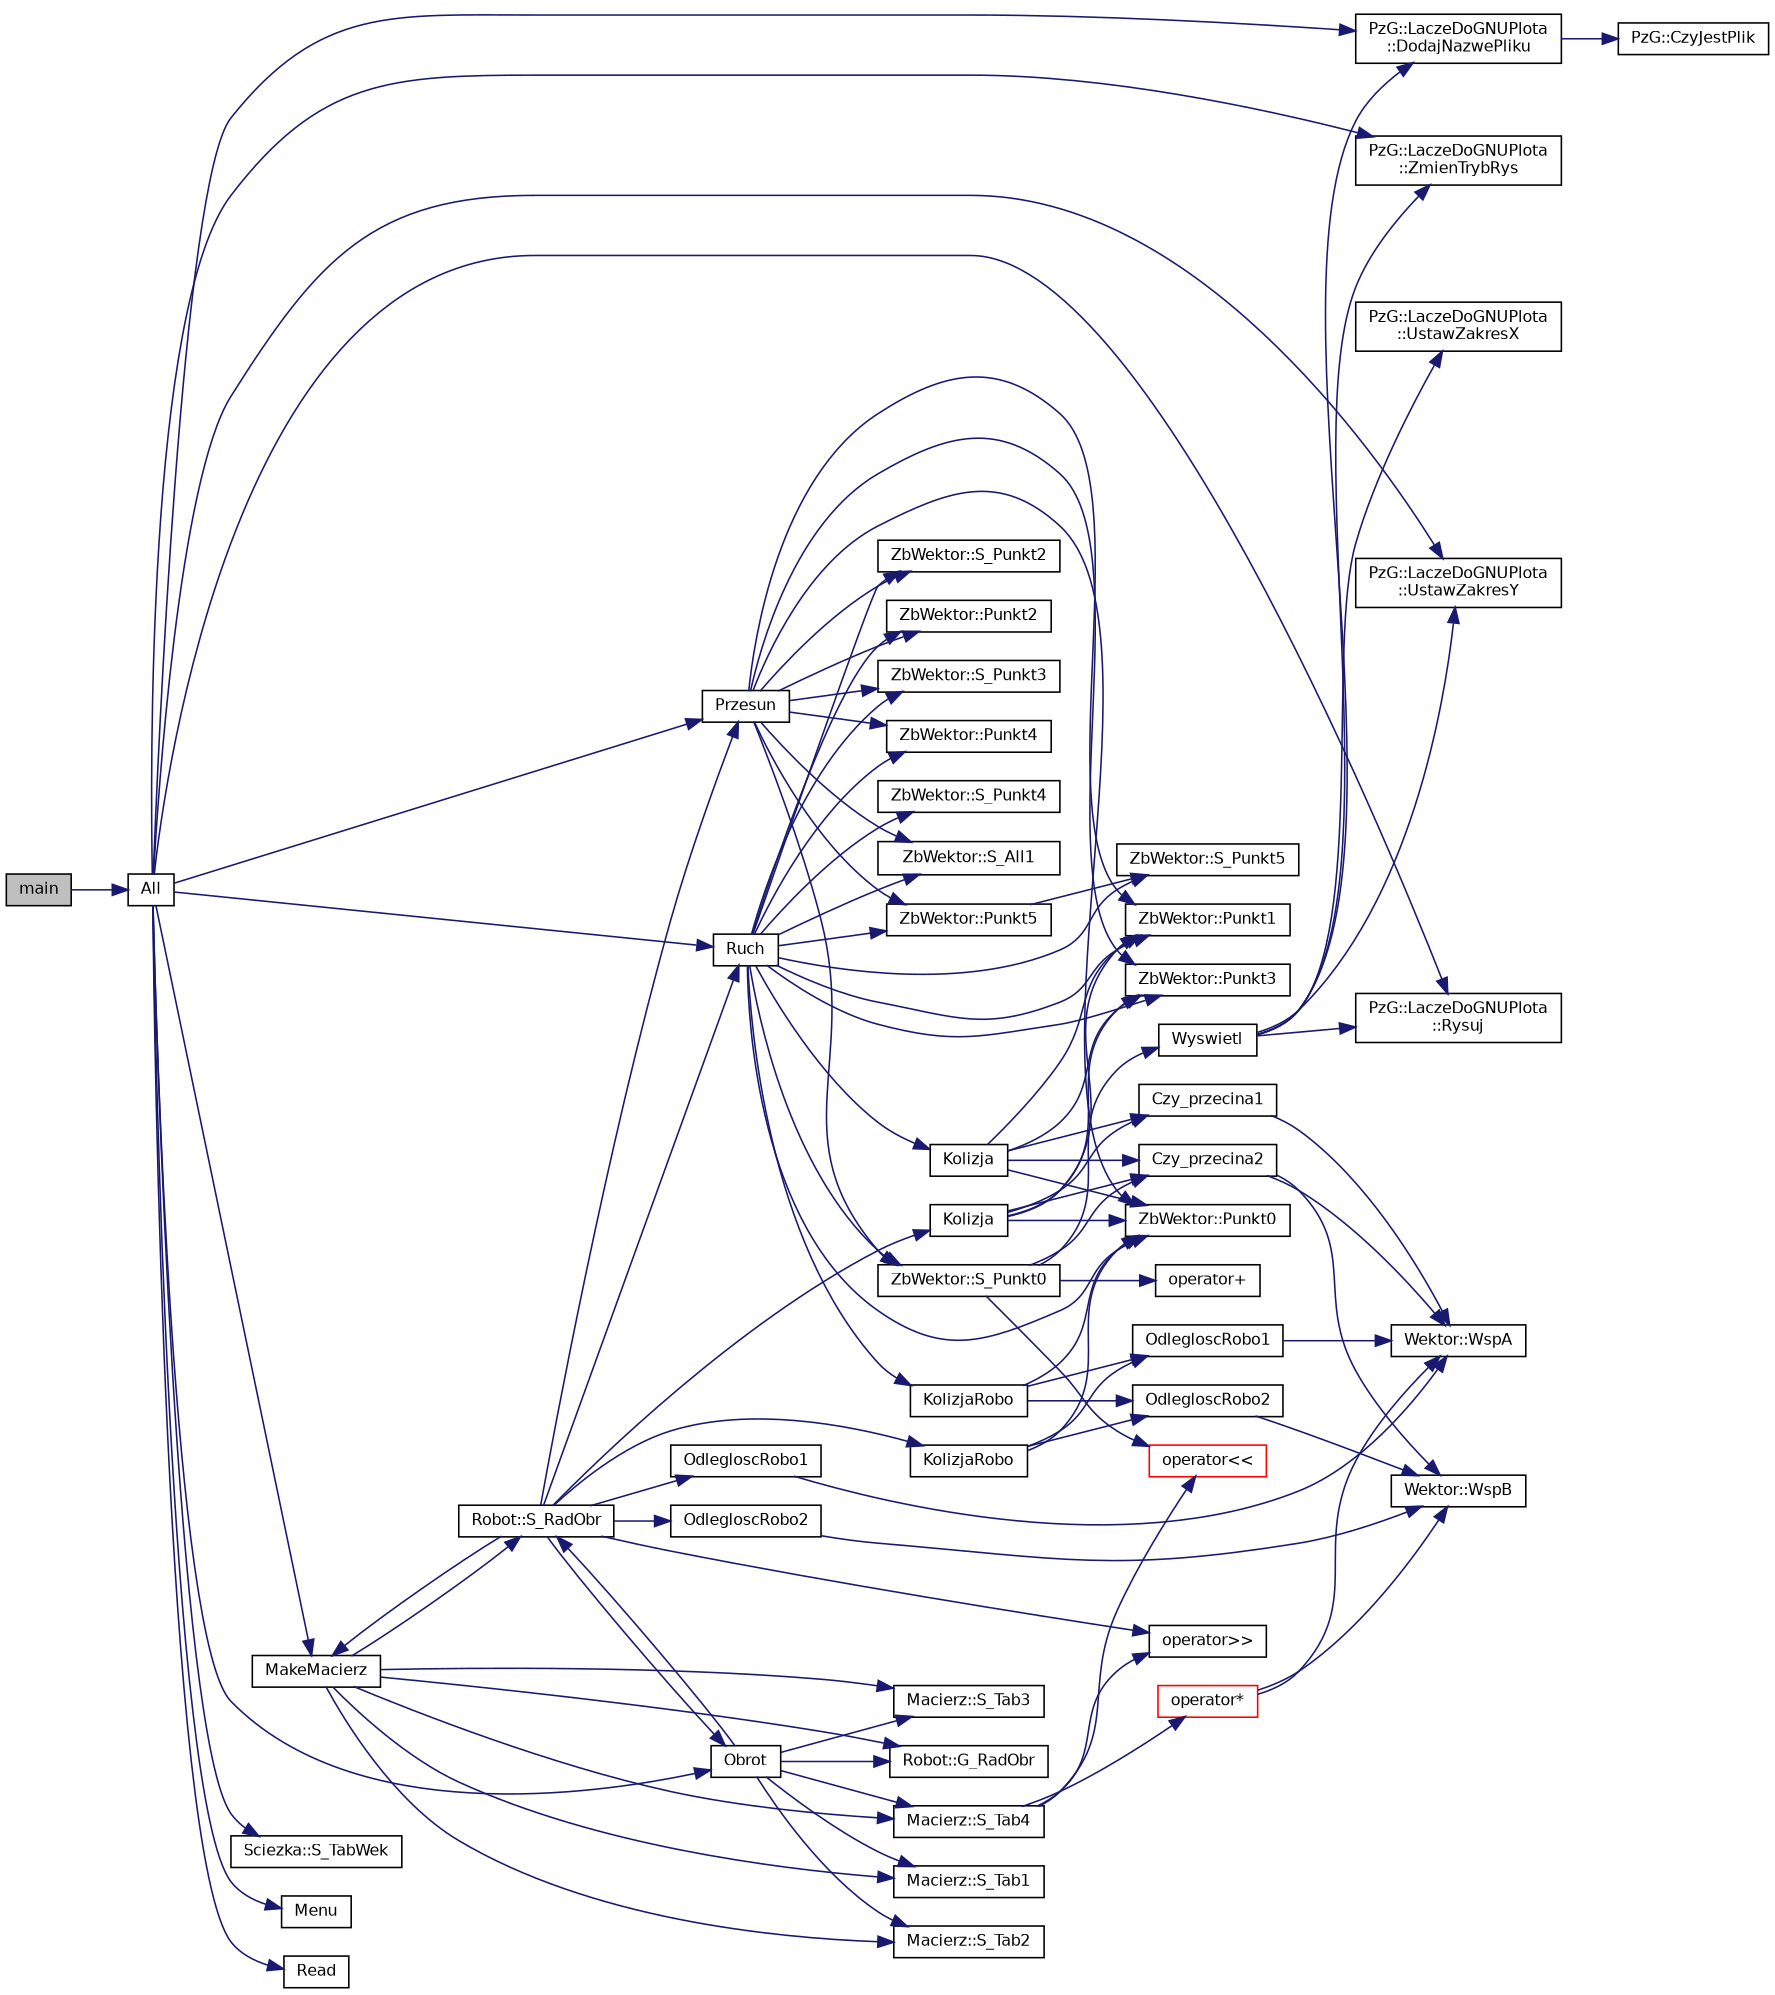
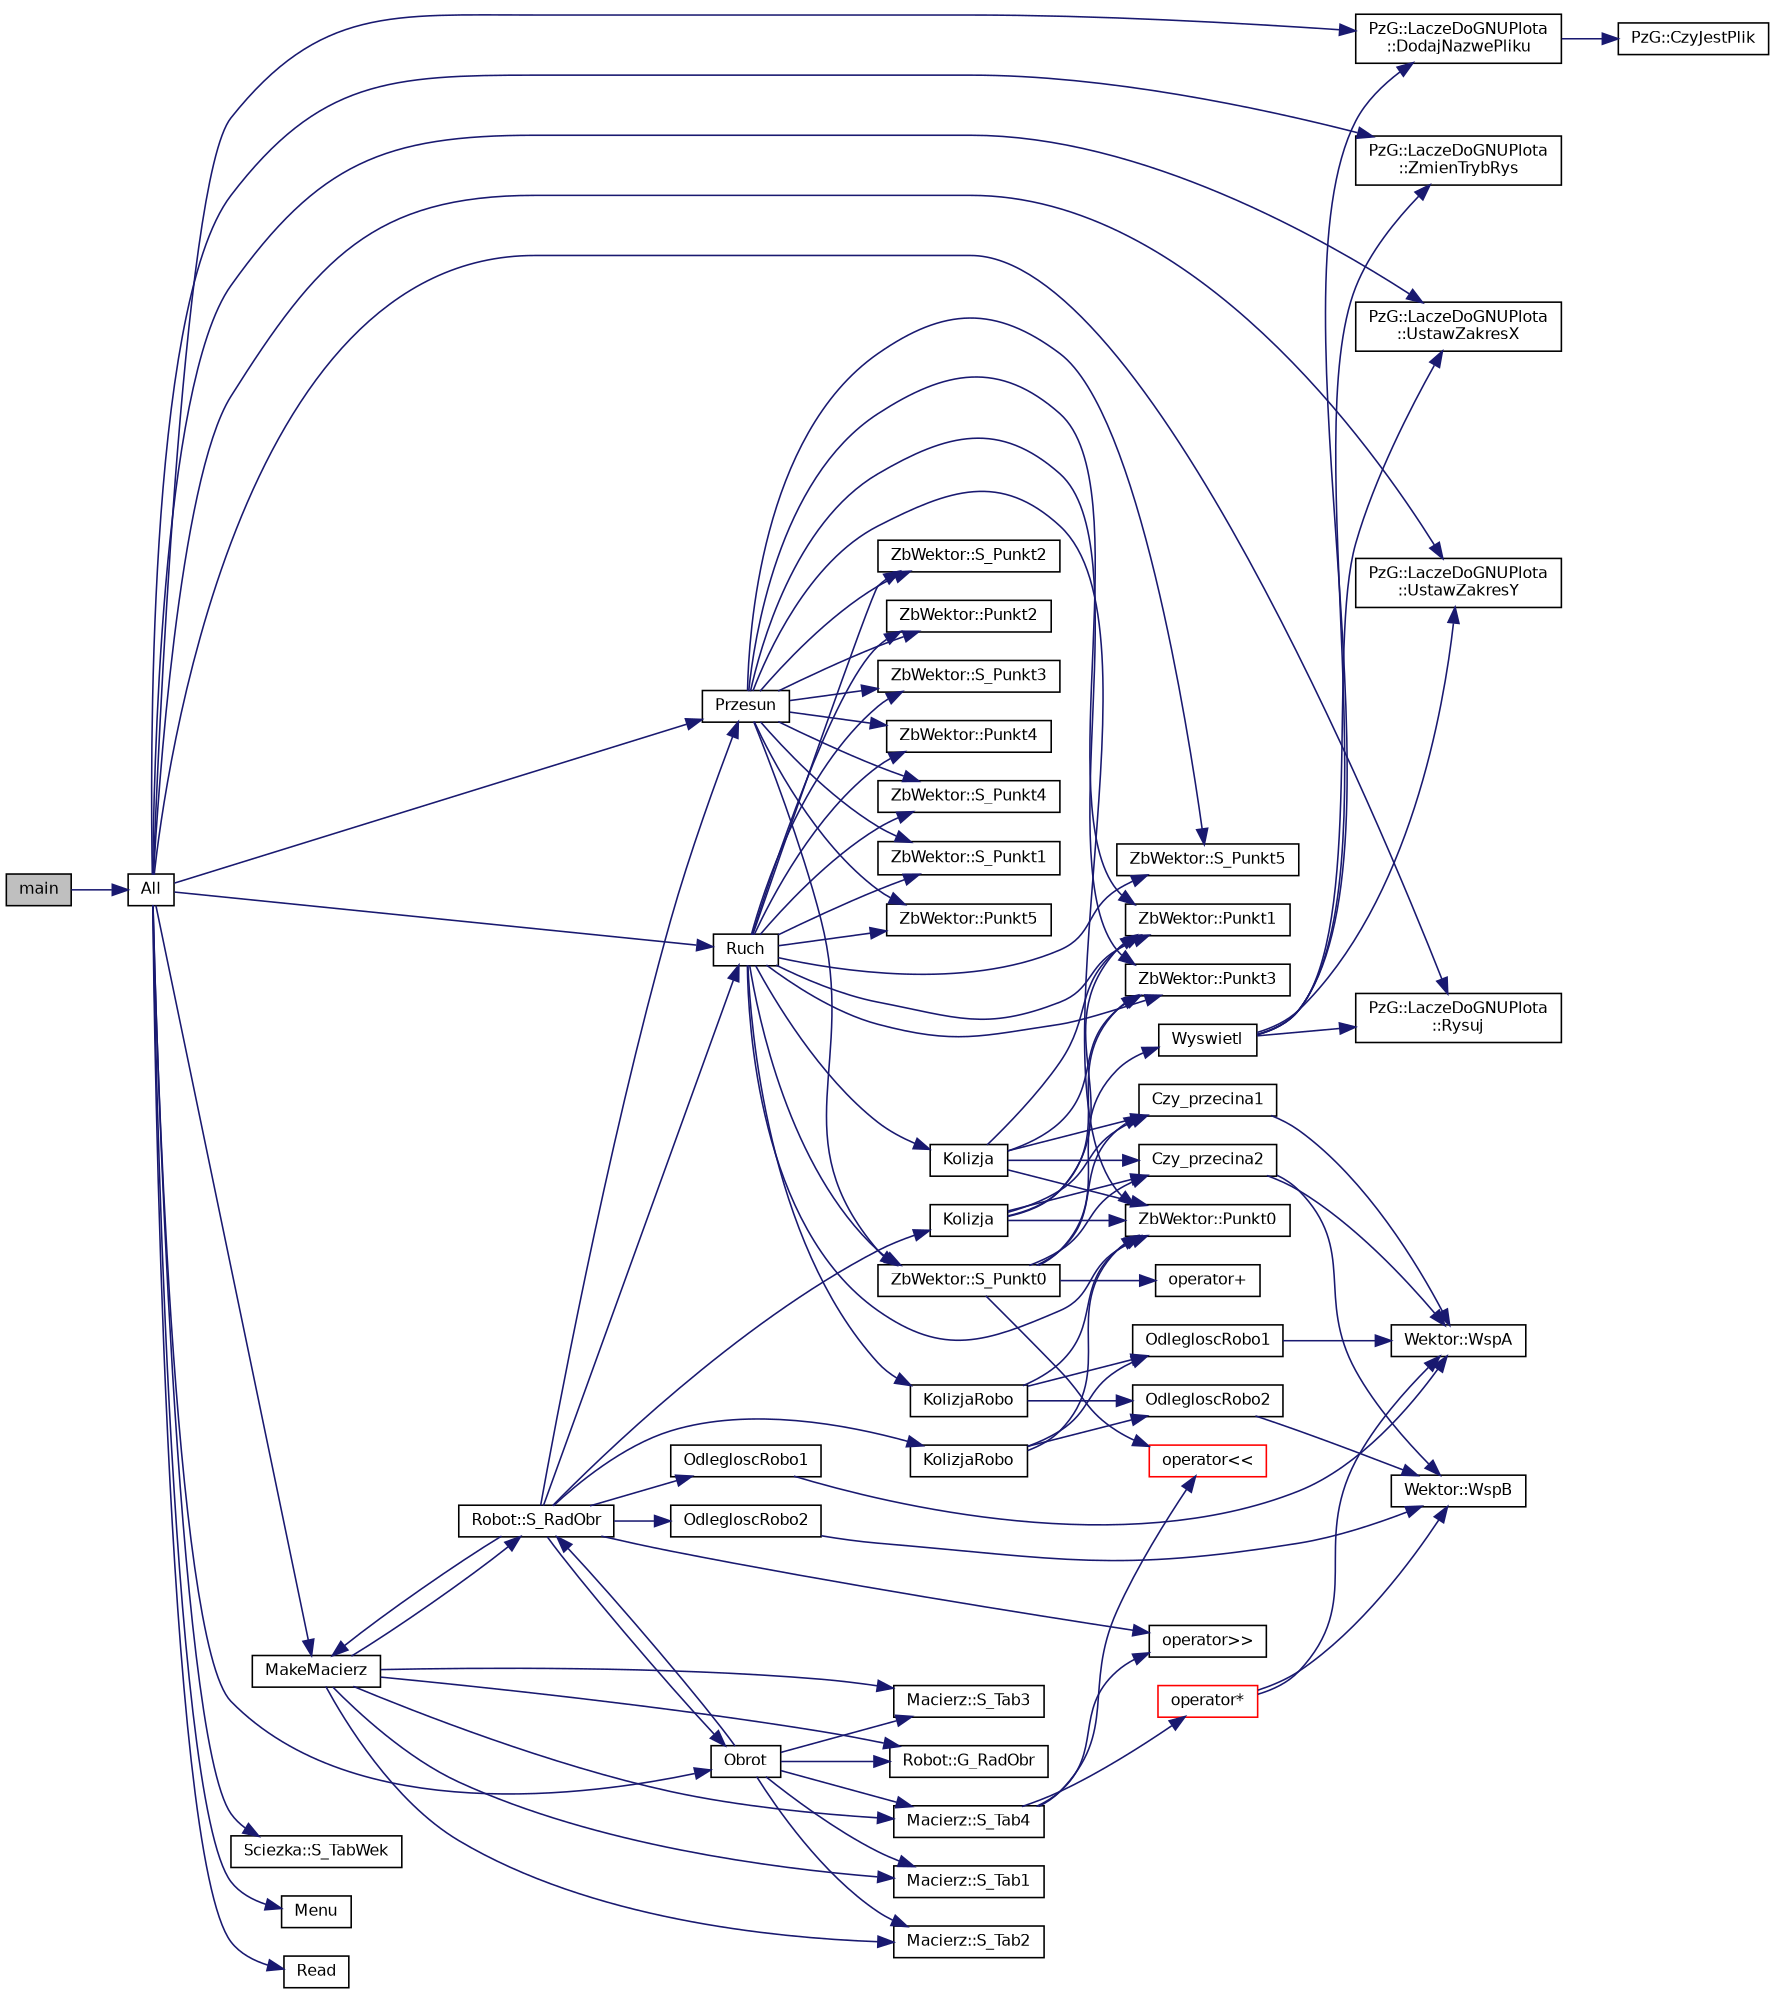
edge "All" -> "PzG::LaczeDoGNUPlota ::UstawZakresX": added
edge "Przesun" -> "ZbWektor::S_Punkt4": added
node "ZbWektor::S_All1": label "ZbWektor::S_All1" -> "ZbWektor::S_Punkt1"
edge "ZbWektor::Punkt5" -> "ZbWektor::S_Punkt5": now "Przesun" -> "ZbWektor::S_Punkt5"
edge "ZbWektor::S_Punkt0" -> "Czy_przecina1": added
